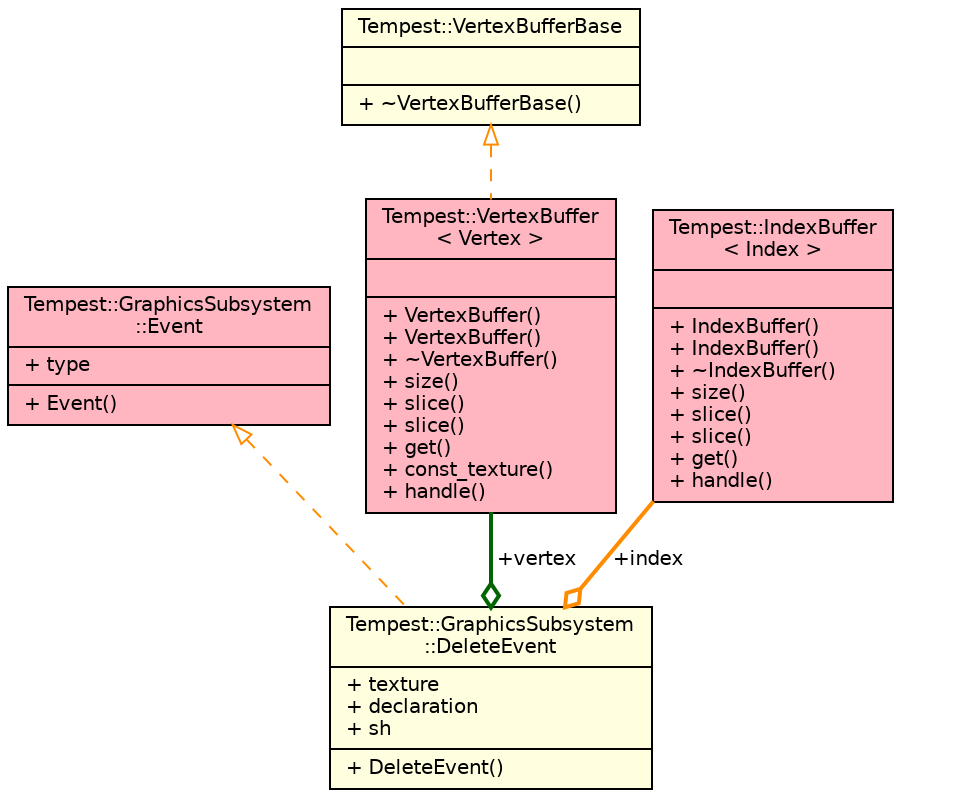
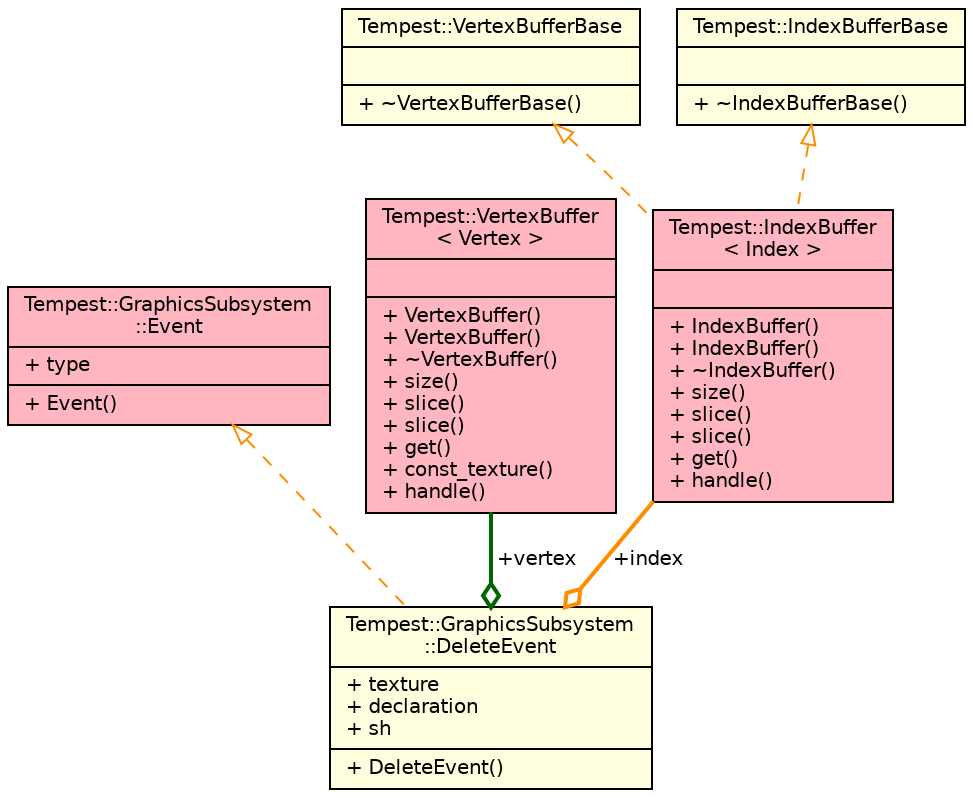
node "Tempest::IndexBufferBase": added
edge "Tempest::VertexBuffer" -> "Tempest::VertexBufferBase": now "Tempest::IndexBuffer" -> "Tempest::VertexBufferBase"
